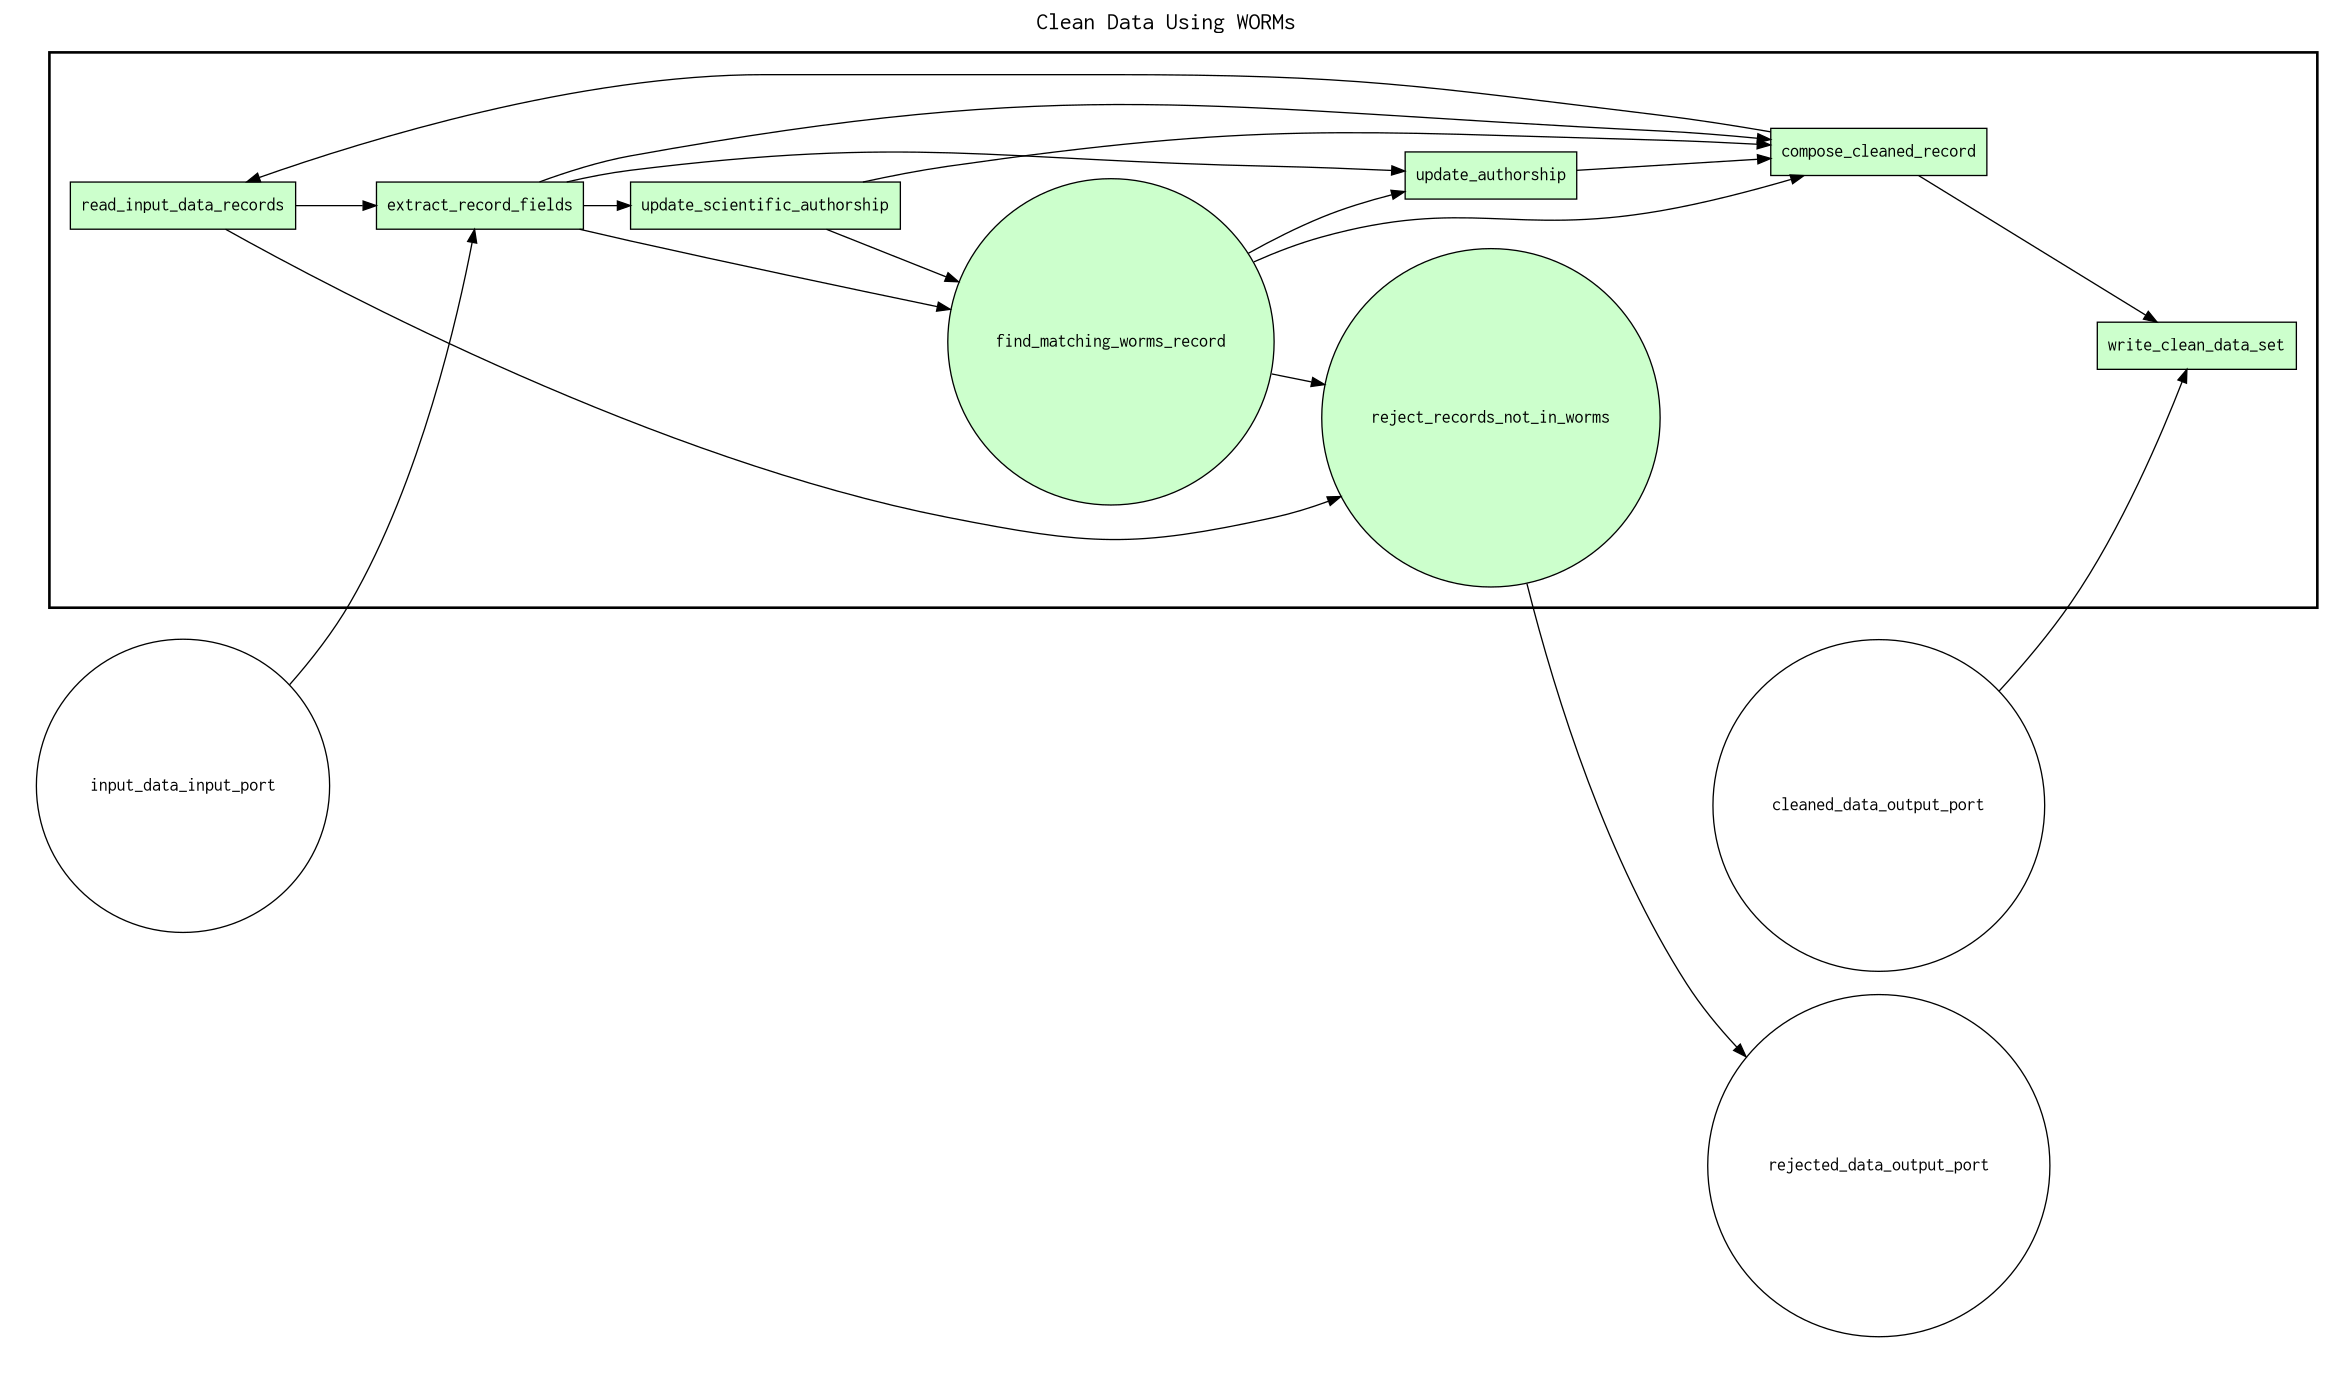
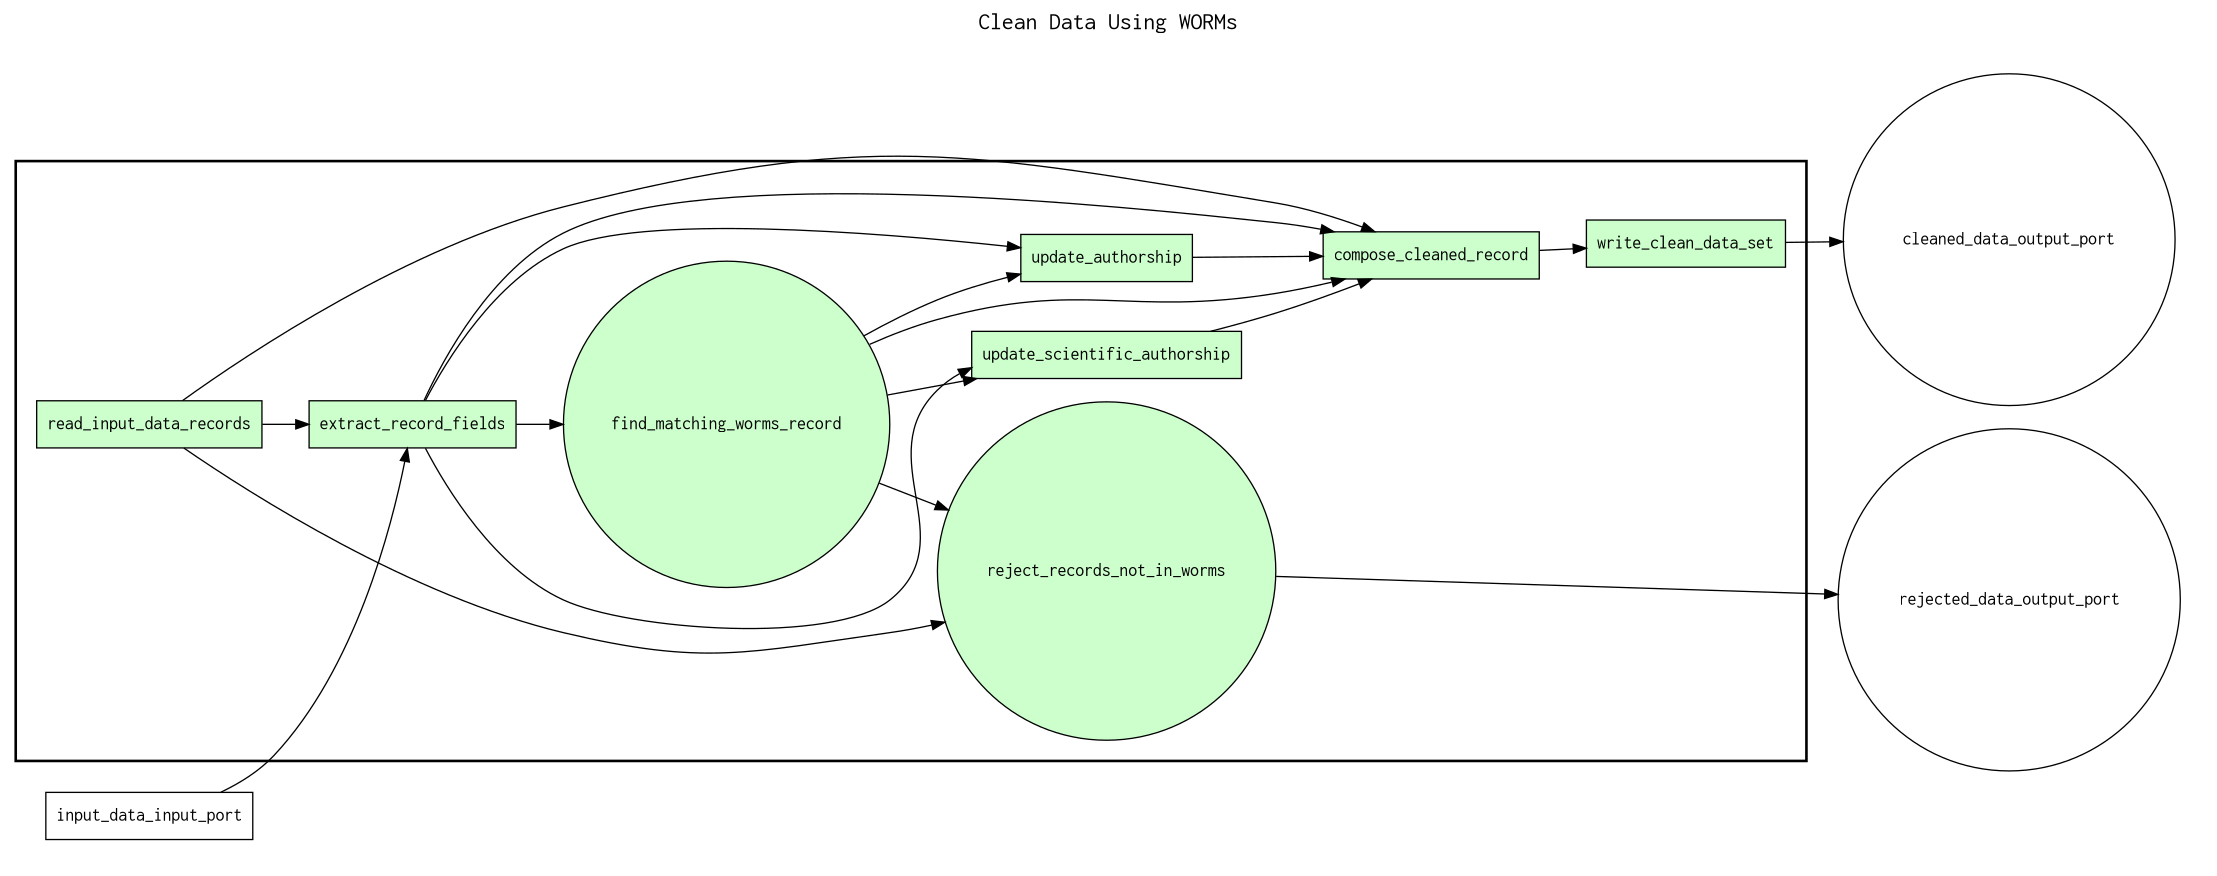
edge "compose_cleaned_record" -> "read_input_data_records": reversed
edge "update_scientific_authorship" -> "find_matching_worms_record": reversed
edge "cleaned_data_output_port" -> "write_clean_data_set": reversed
node "input_data_input_port": shape circle -> box
